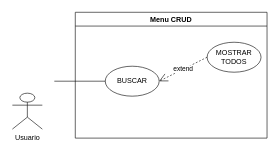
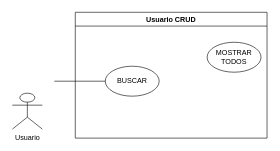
node "Menu CRUD": label "Menu CRUD" -> "Usuario CRUD"
edge "MOSTRAR TODOS" -> "BUSCAR": removed, label "extend"
